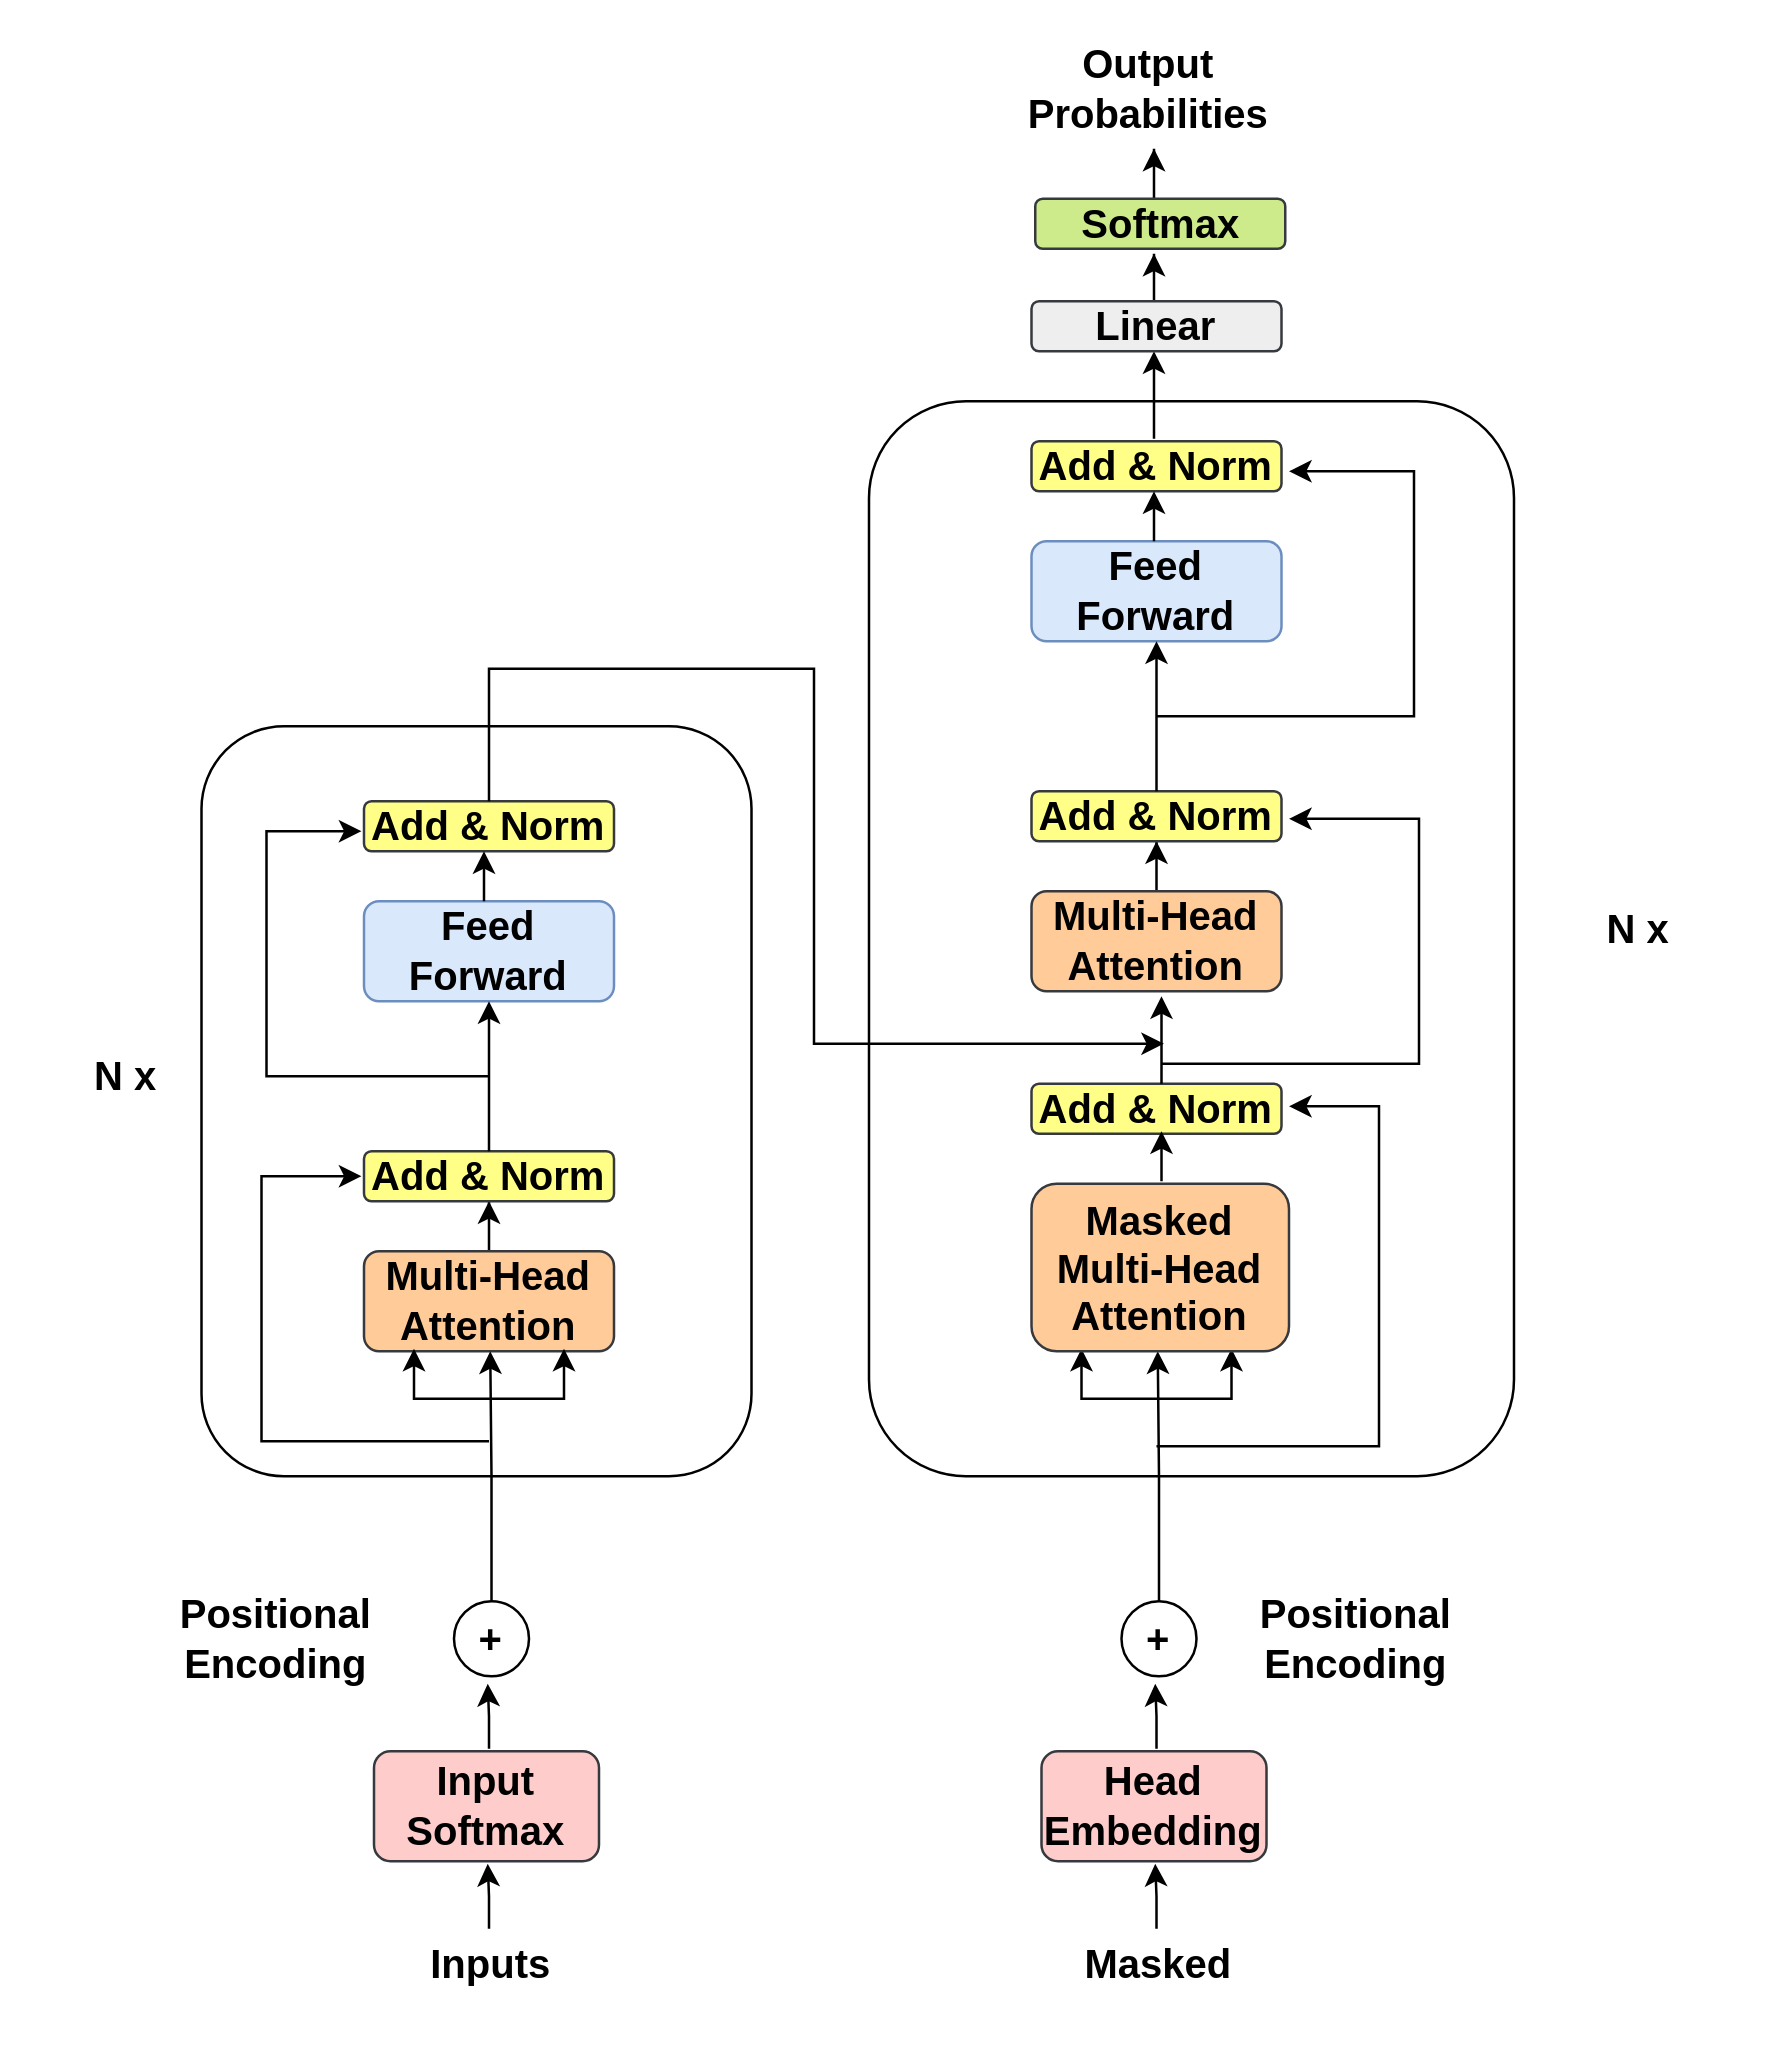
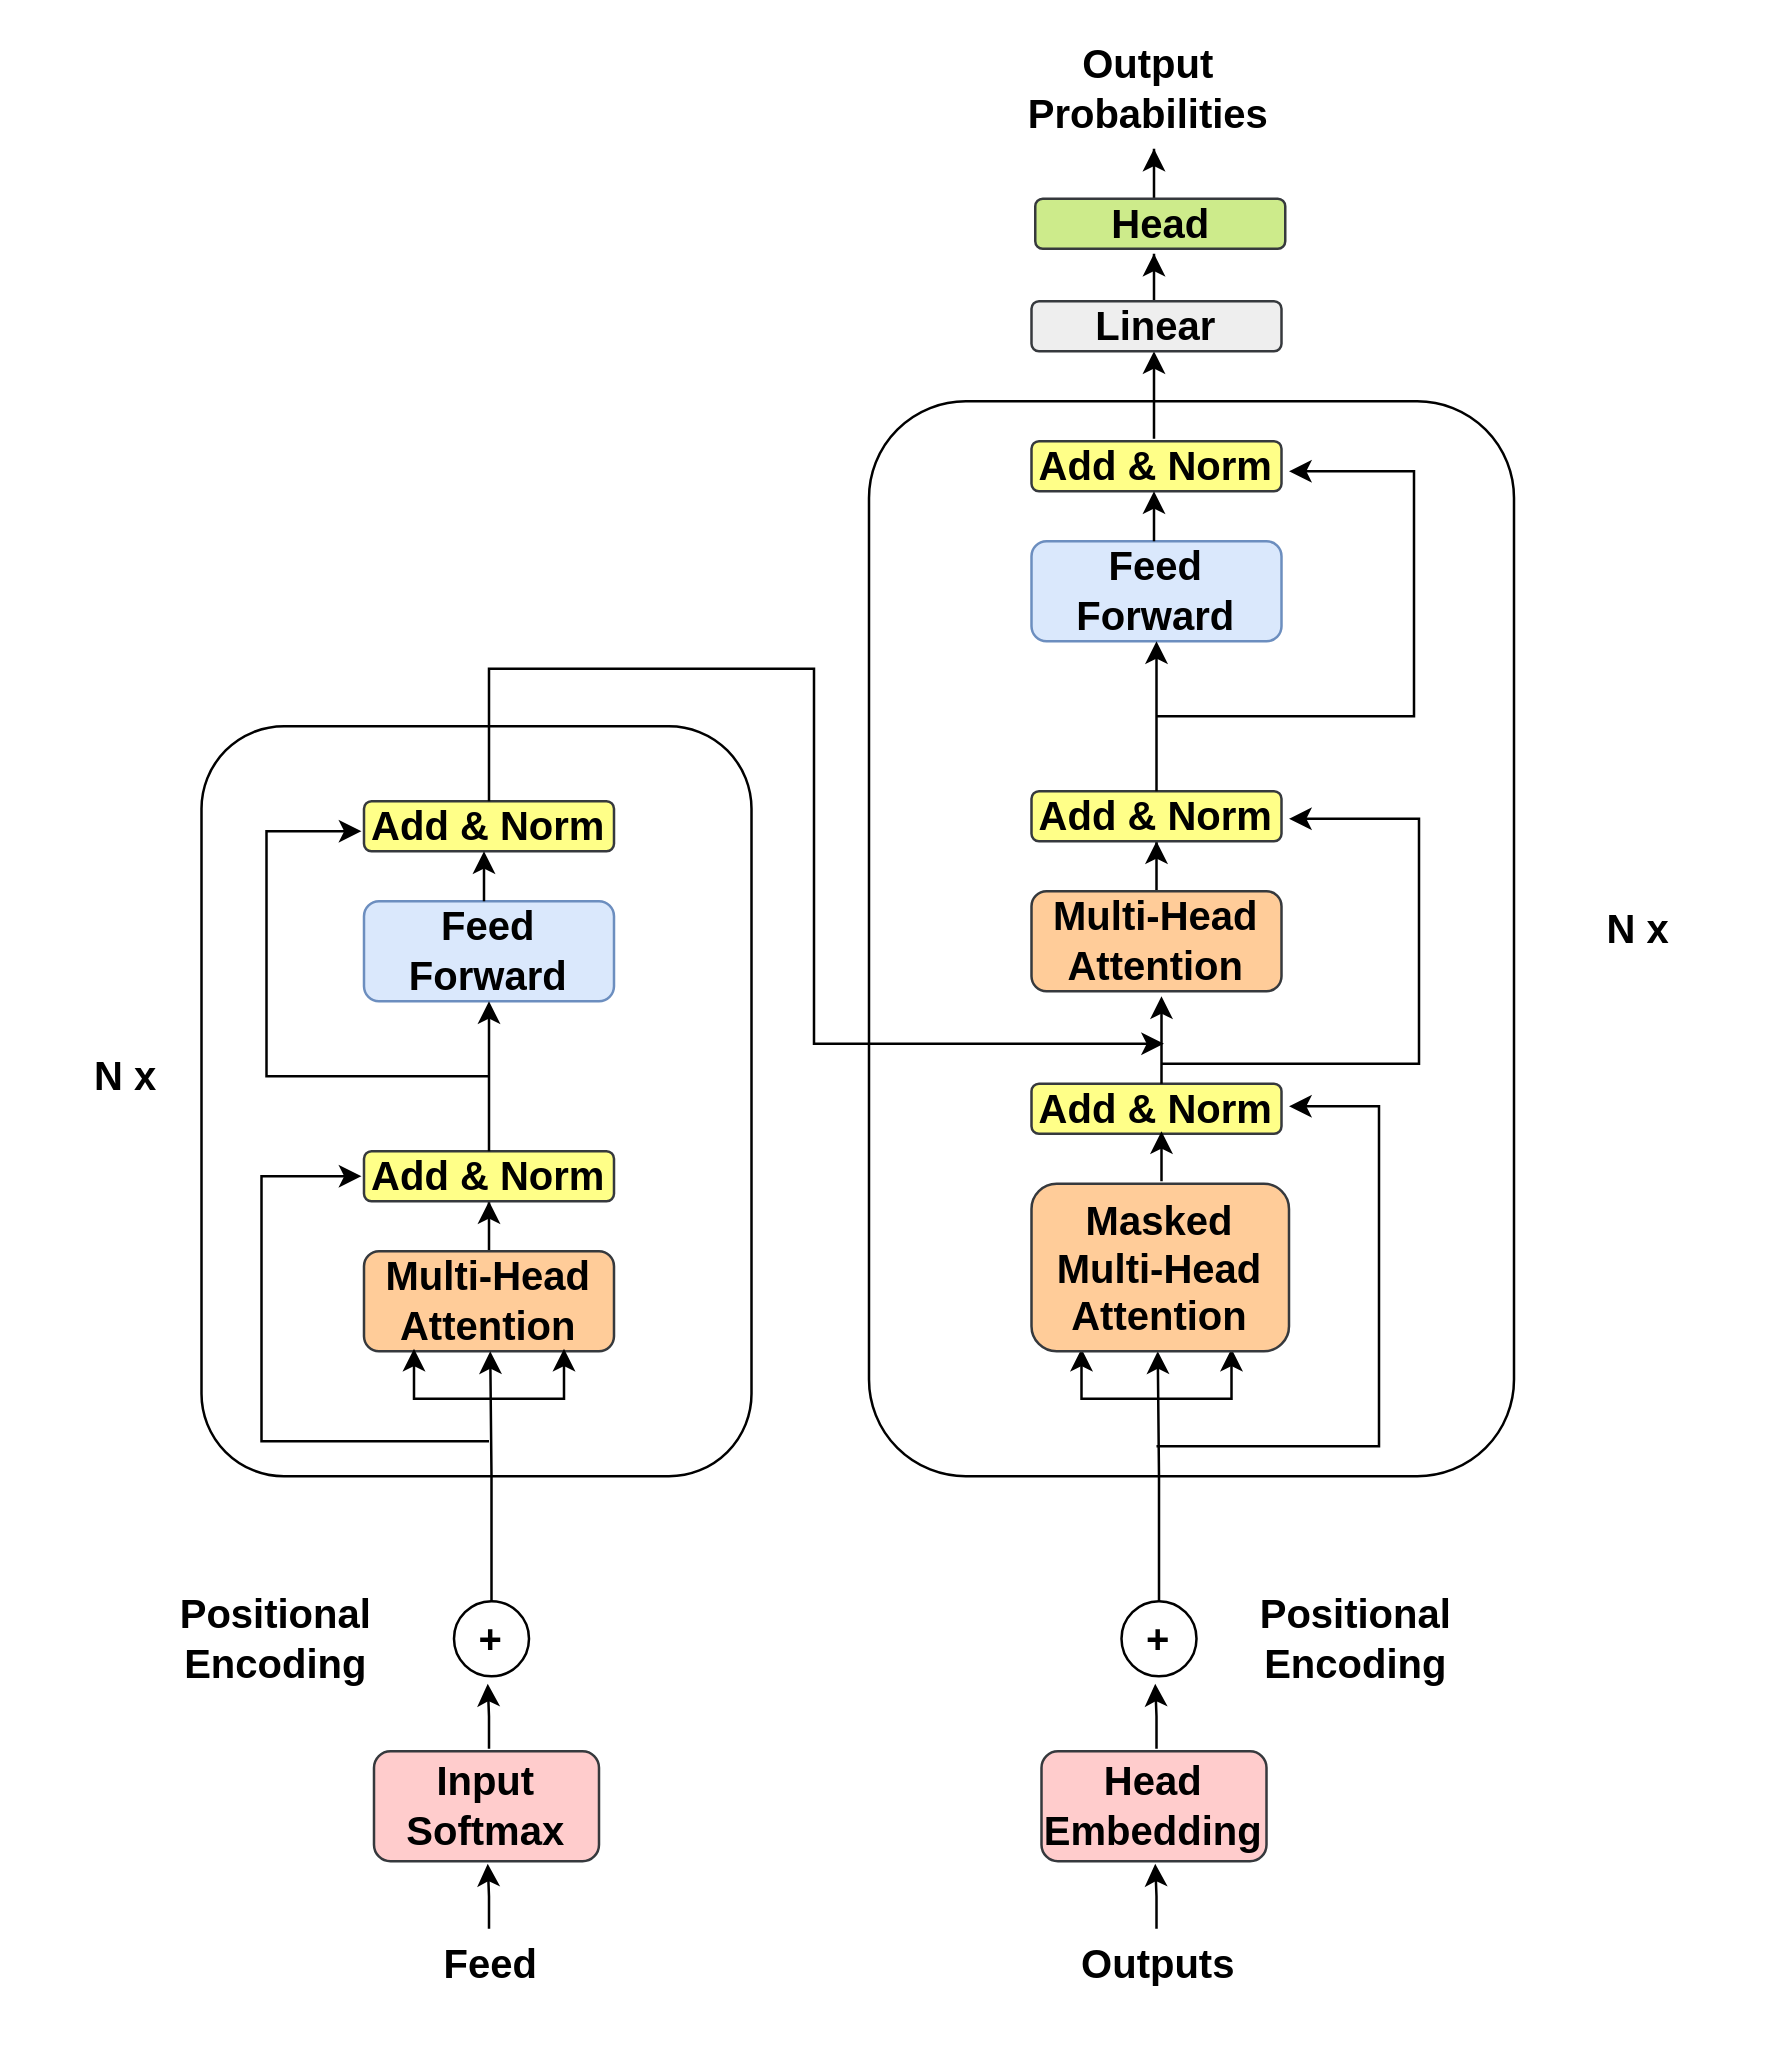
node "Softmax": label "Softmax" -> "Head"
node "Inputs": label "Inputs" -> "Feed"
node "Masked": label "Masked" -> "Outputs"
